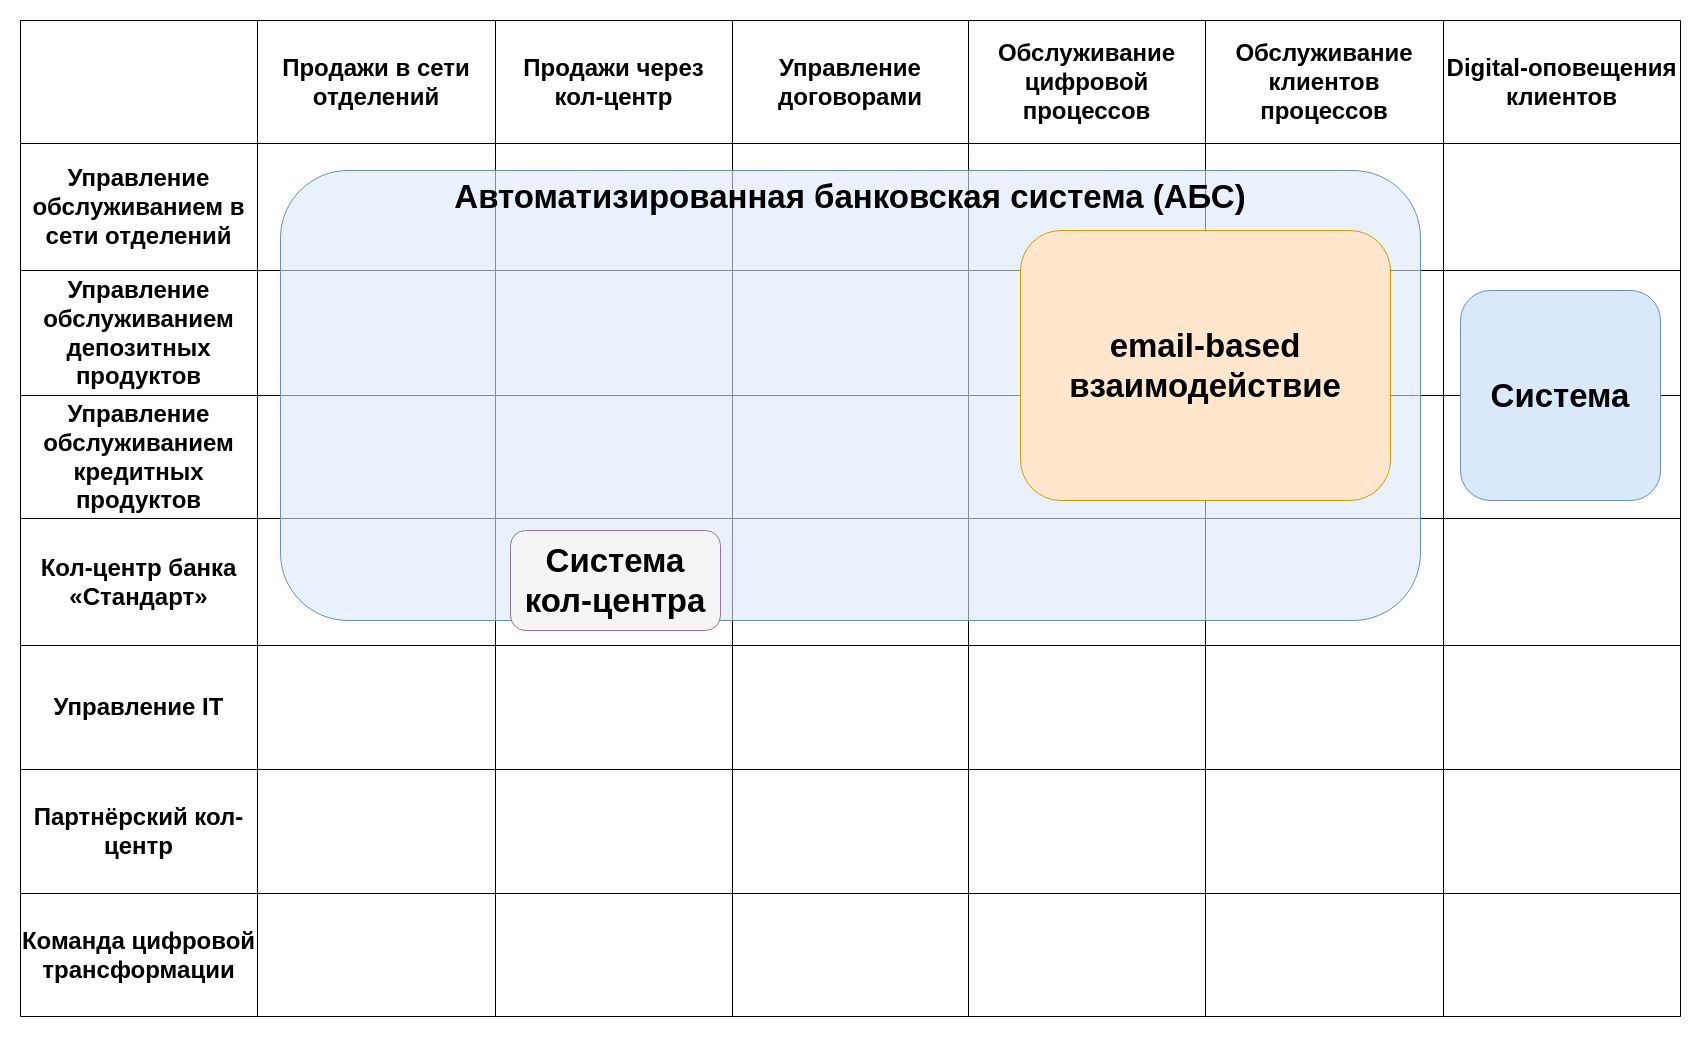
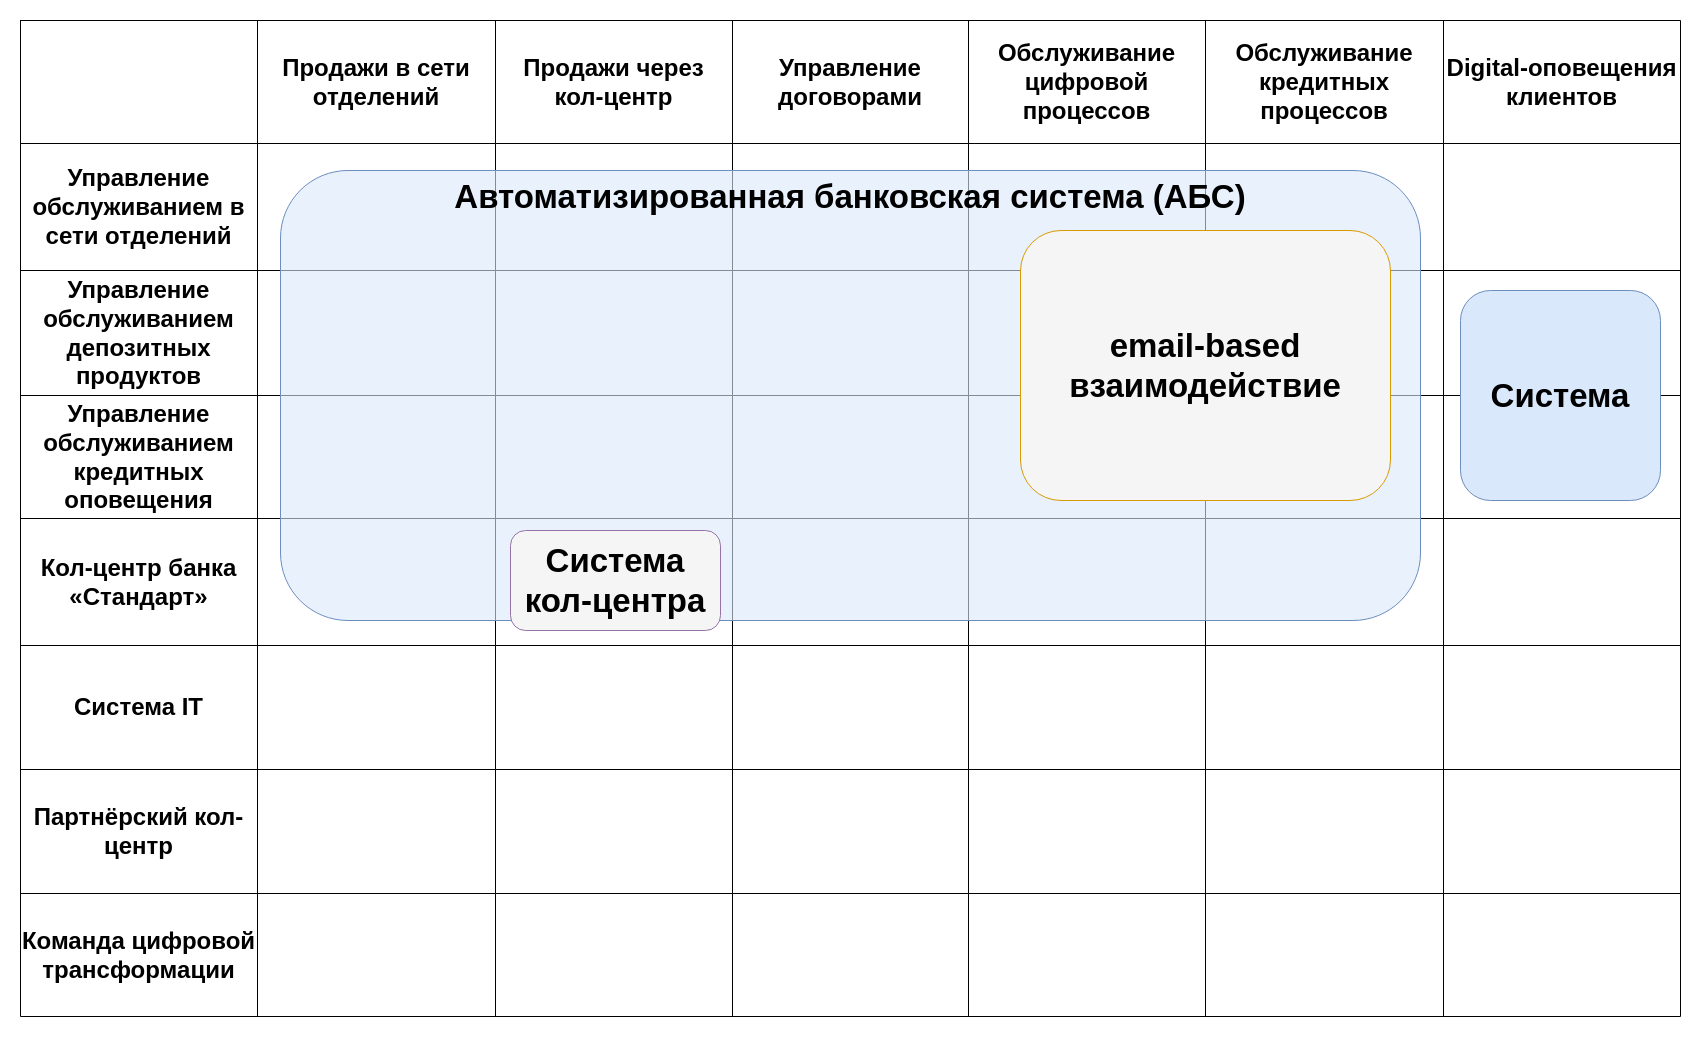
node "Обслуживание клиентов процессов": label "Обслуживание клиентов процессов" -> "Обслуживание кредитных процессов"
node "email-based взаимодействие": fillcolor #ffe6cc -> #f5f5f5
node "Управление обслуживанием кредитных продуктов": label "Управление обслуживанием кредитных продуктов" -> "Управление обслуживанием кредитных оповещения"
node "Управление IT": label "Управление IT" -> "Система IT"
